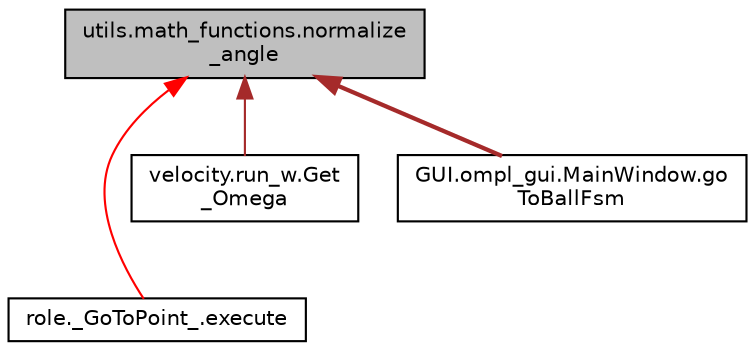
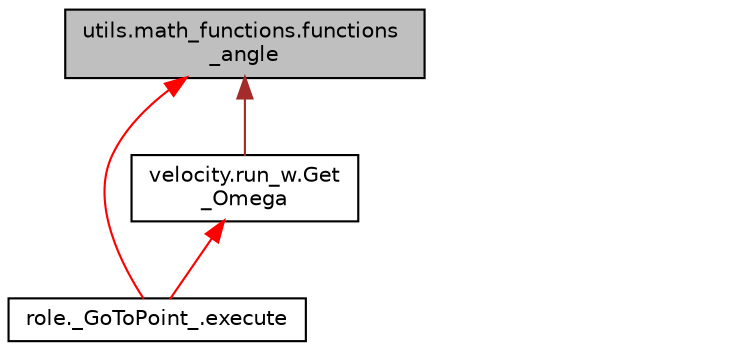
node "utils.math_functions.normalize _angle": label "utils.math_functions.normalize _angle" -> "utils.math_functions.functions _angle"
node "GUI.ompl_gui.MainWindow.go ToBallFsm": removed
edge "role._GoToPoint_.execute" -> "velocity.run_w.Get _Omega": added
